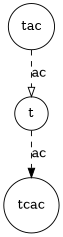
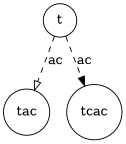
edge "tac" -> "t": reversed
